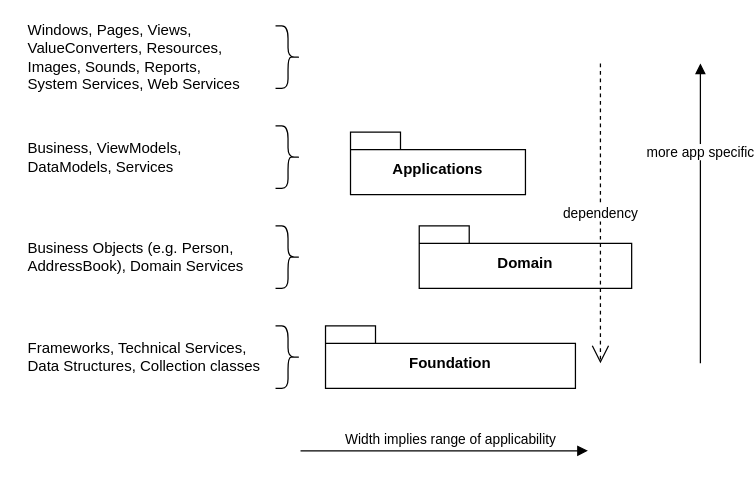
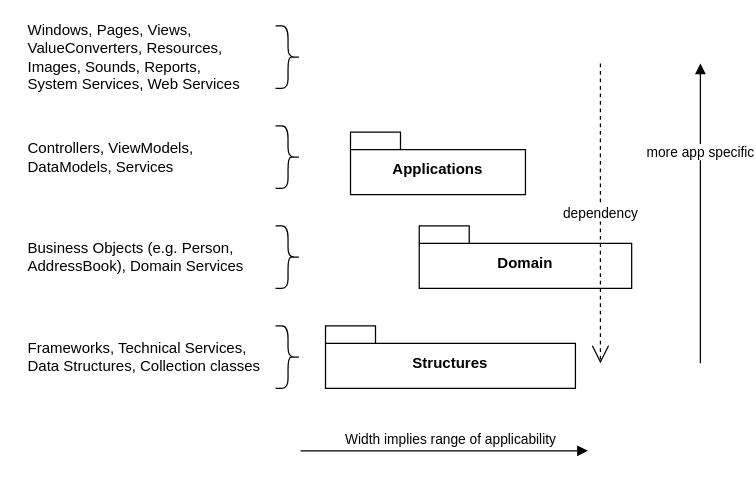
node "Business, ViewModels, DataModels, Services": label "Business, ViewModels, DataModels, Services" -> "Controllers, ViewModels, DataModels, Services"
node "Foundation": label "Foundation" -> "Structures"
